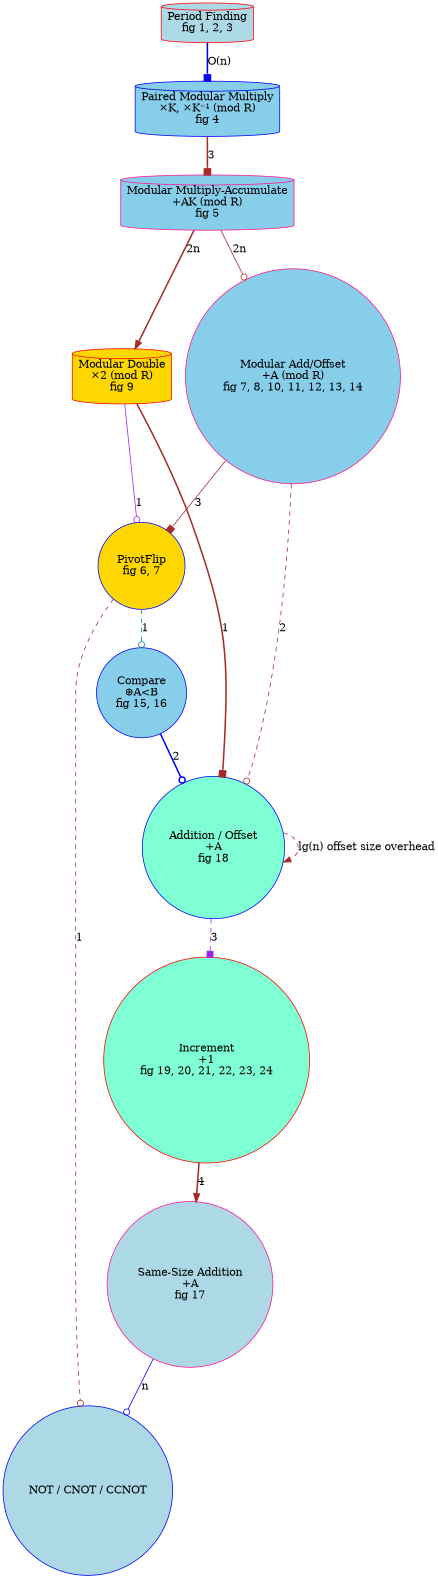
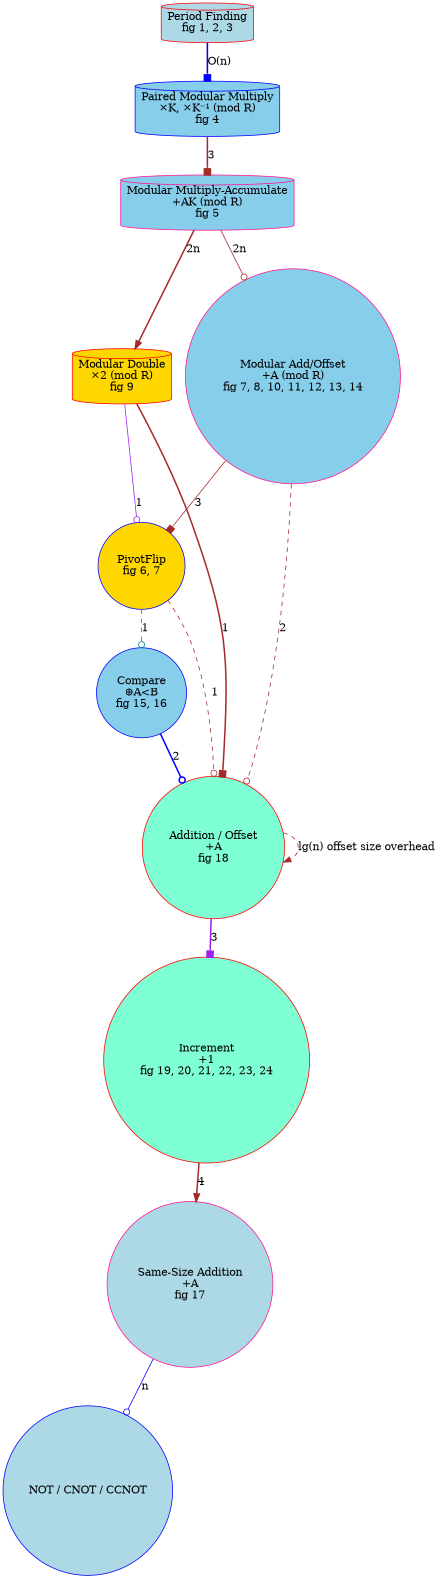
node "Addition / Offset +A fig 18": color blue -> red
edge "Addition / Offset +A fig 18" -> "Increment +1 fig 19, 20, 21, 22, 23, 24": style dashed -> bold
edge "PivotFlip fig 6, 7" -> "NOT / CNOT / CCNOT": now "PivotFlip fig 6, 7" -> "Addition / Offset +A fig 18"
